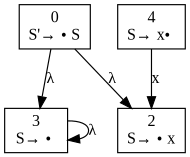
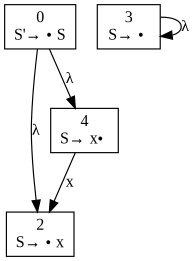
edge "0" -> "3": now "0" -> "4"
